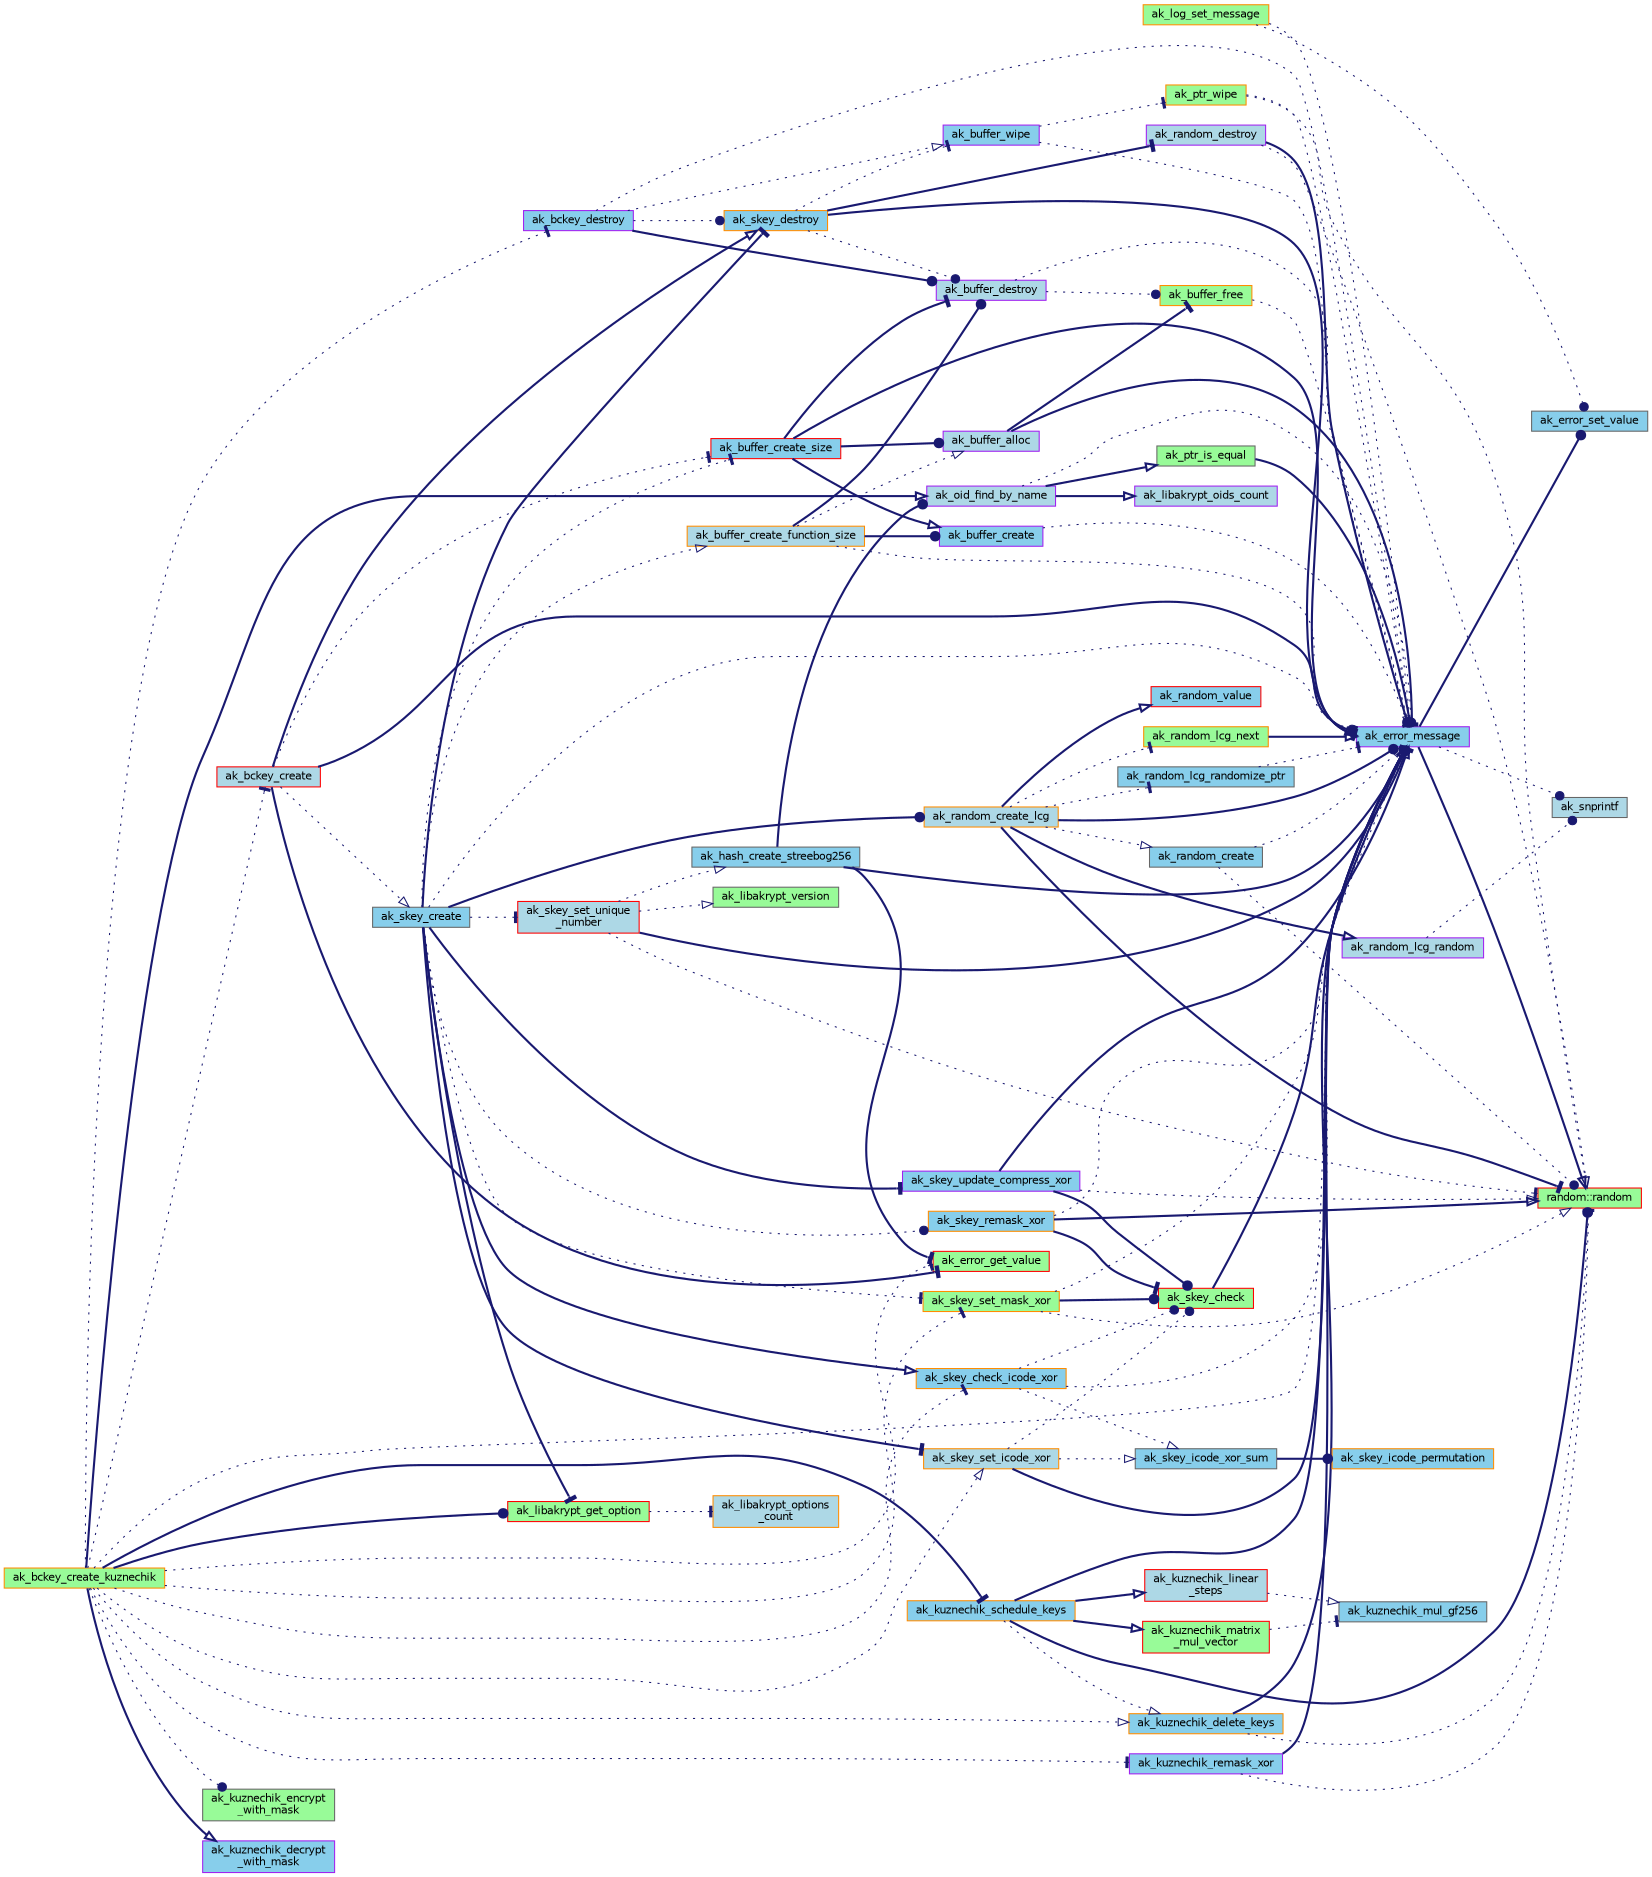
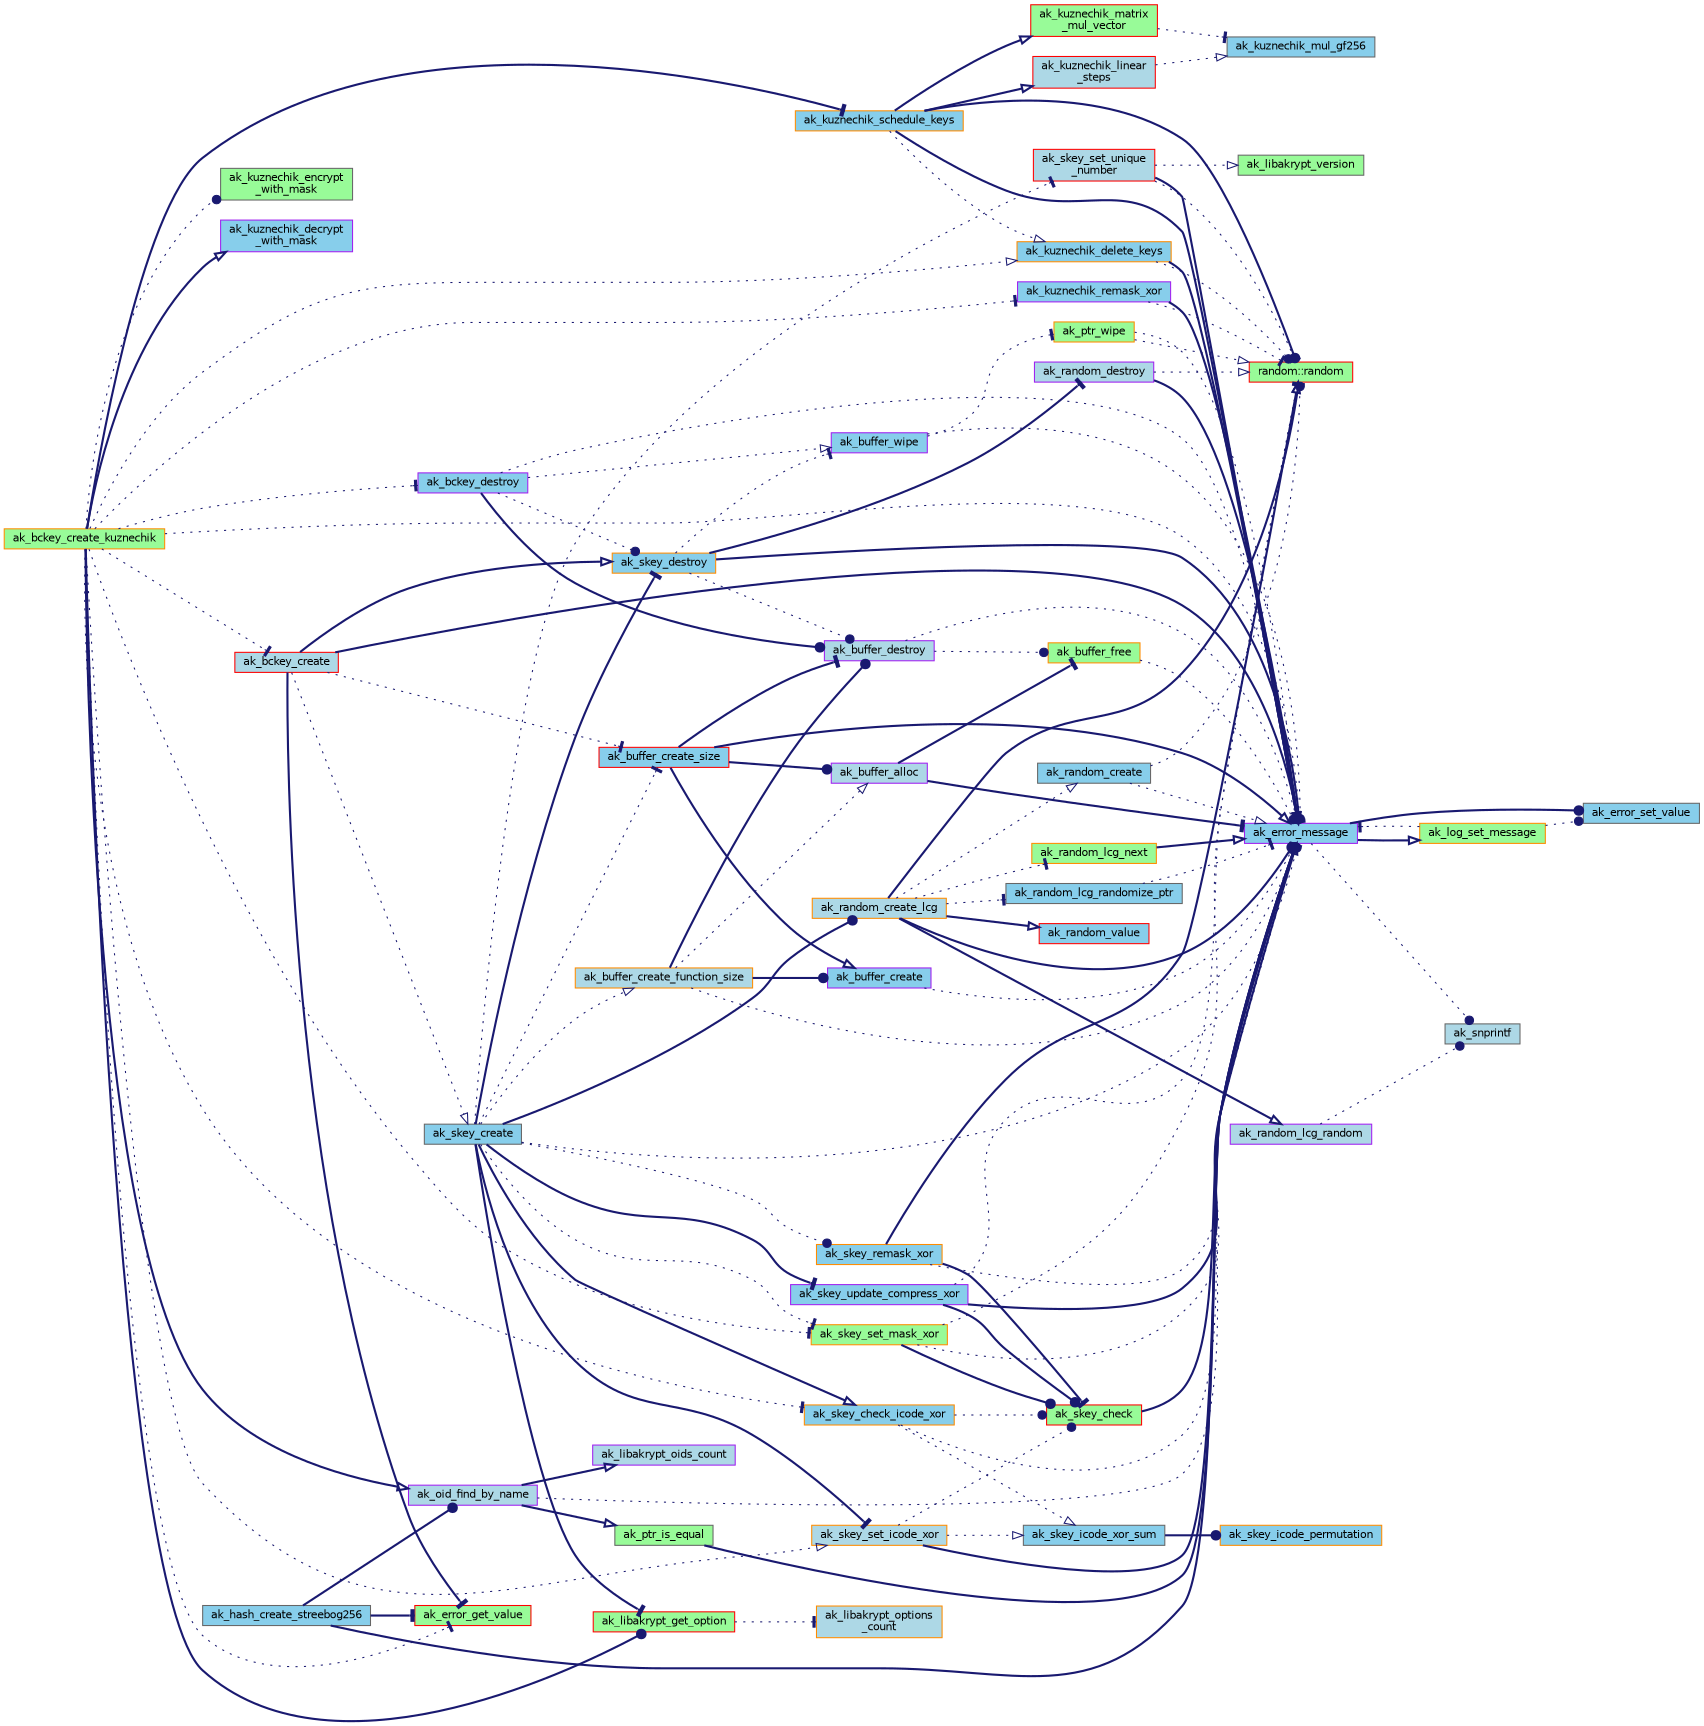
edge "ak_random_destroy" -> "ak_error_message": arrowhead dot -> onormal
edge "ak_skey_set_unique _number" -> "ak_hash_create_streebog256": removed
edge "ak_error_message" -> "random::random": now "ak_error_message" -> "ak_log_set_message"
